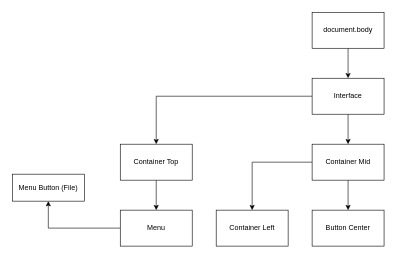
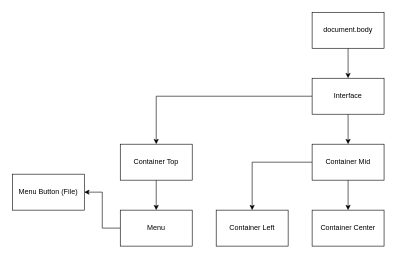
node "Menu Button (File)": size 72x27 -> 72x36
node "Button Center": label "Button Center" -> "Container Center"
